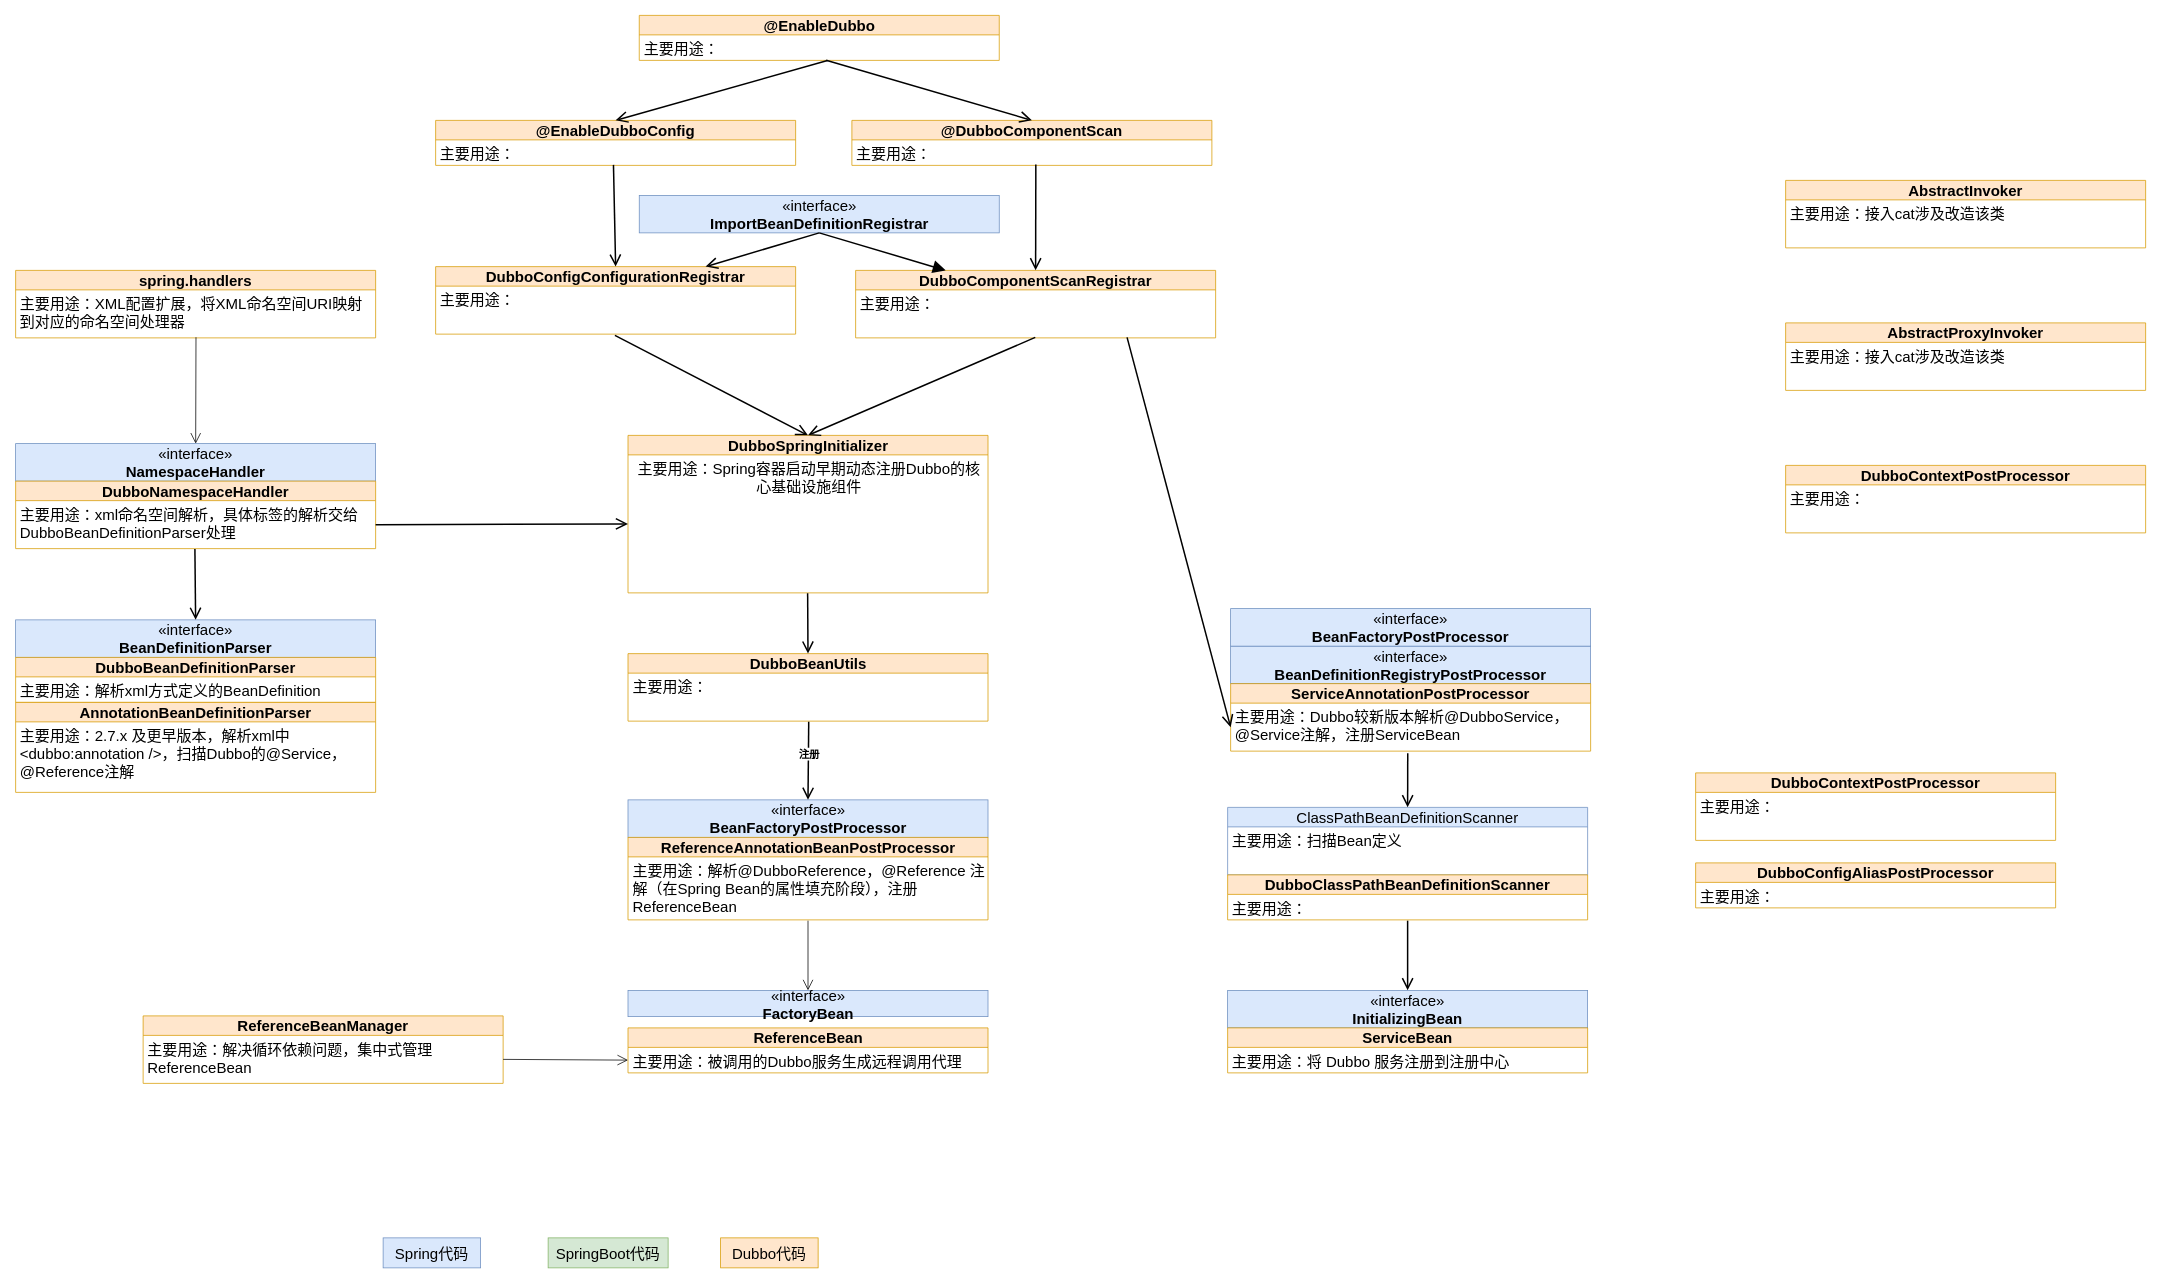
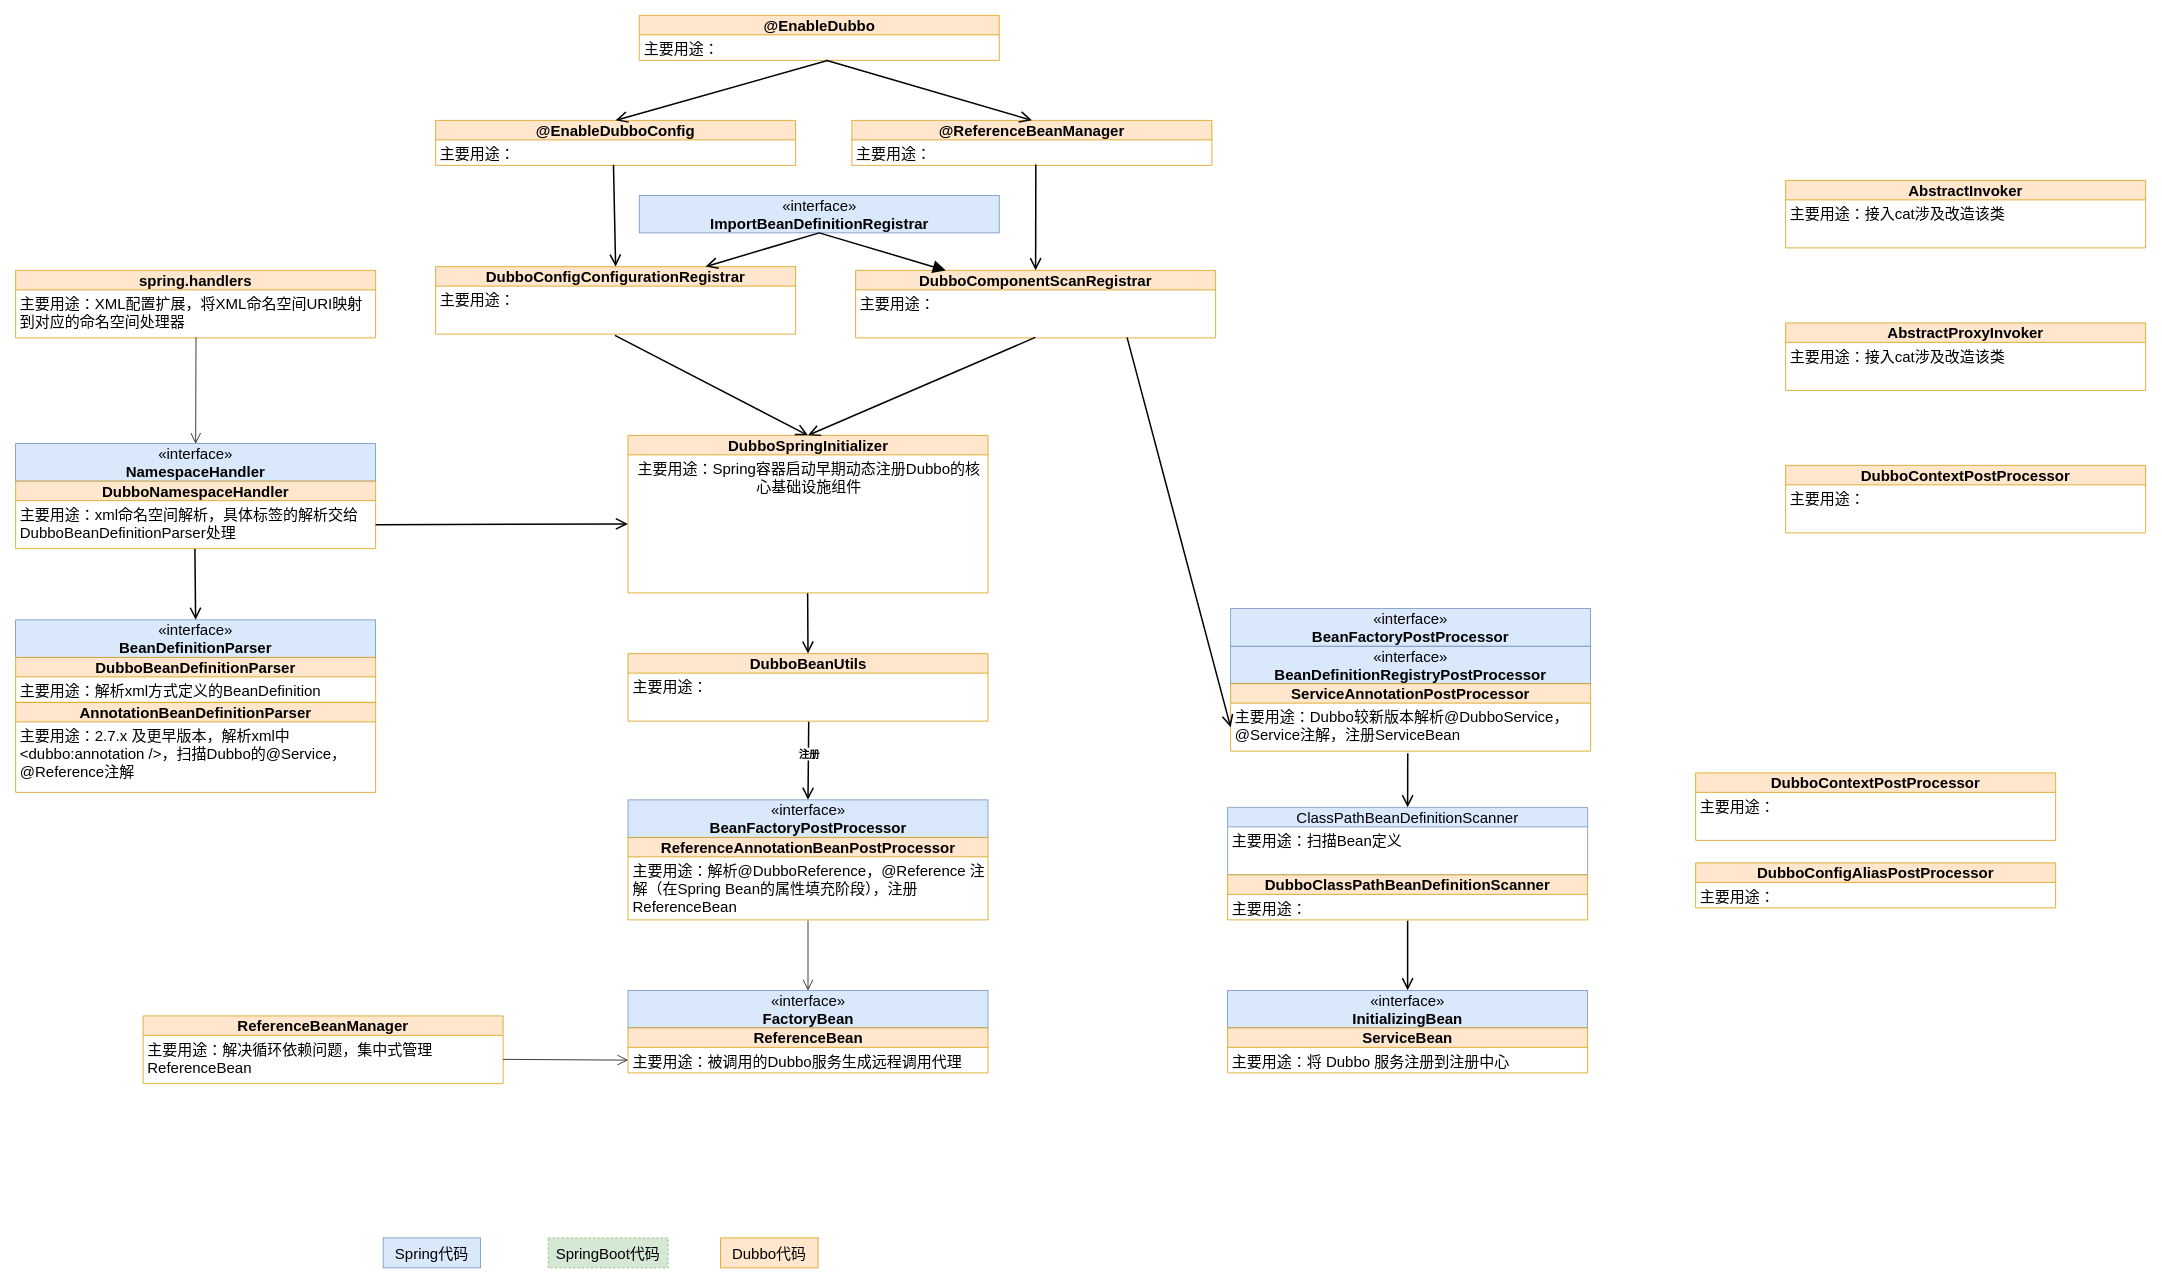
node "@DubboComponentScan": label "@DubboComponentScan" -> "@ReferenceBeanManager"
node "«interface» FactoryBean": size 360x26 -> 360x38
node "SpringBoot代码": style solid -> dashed
